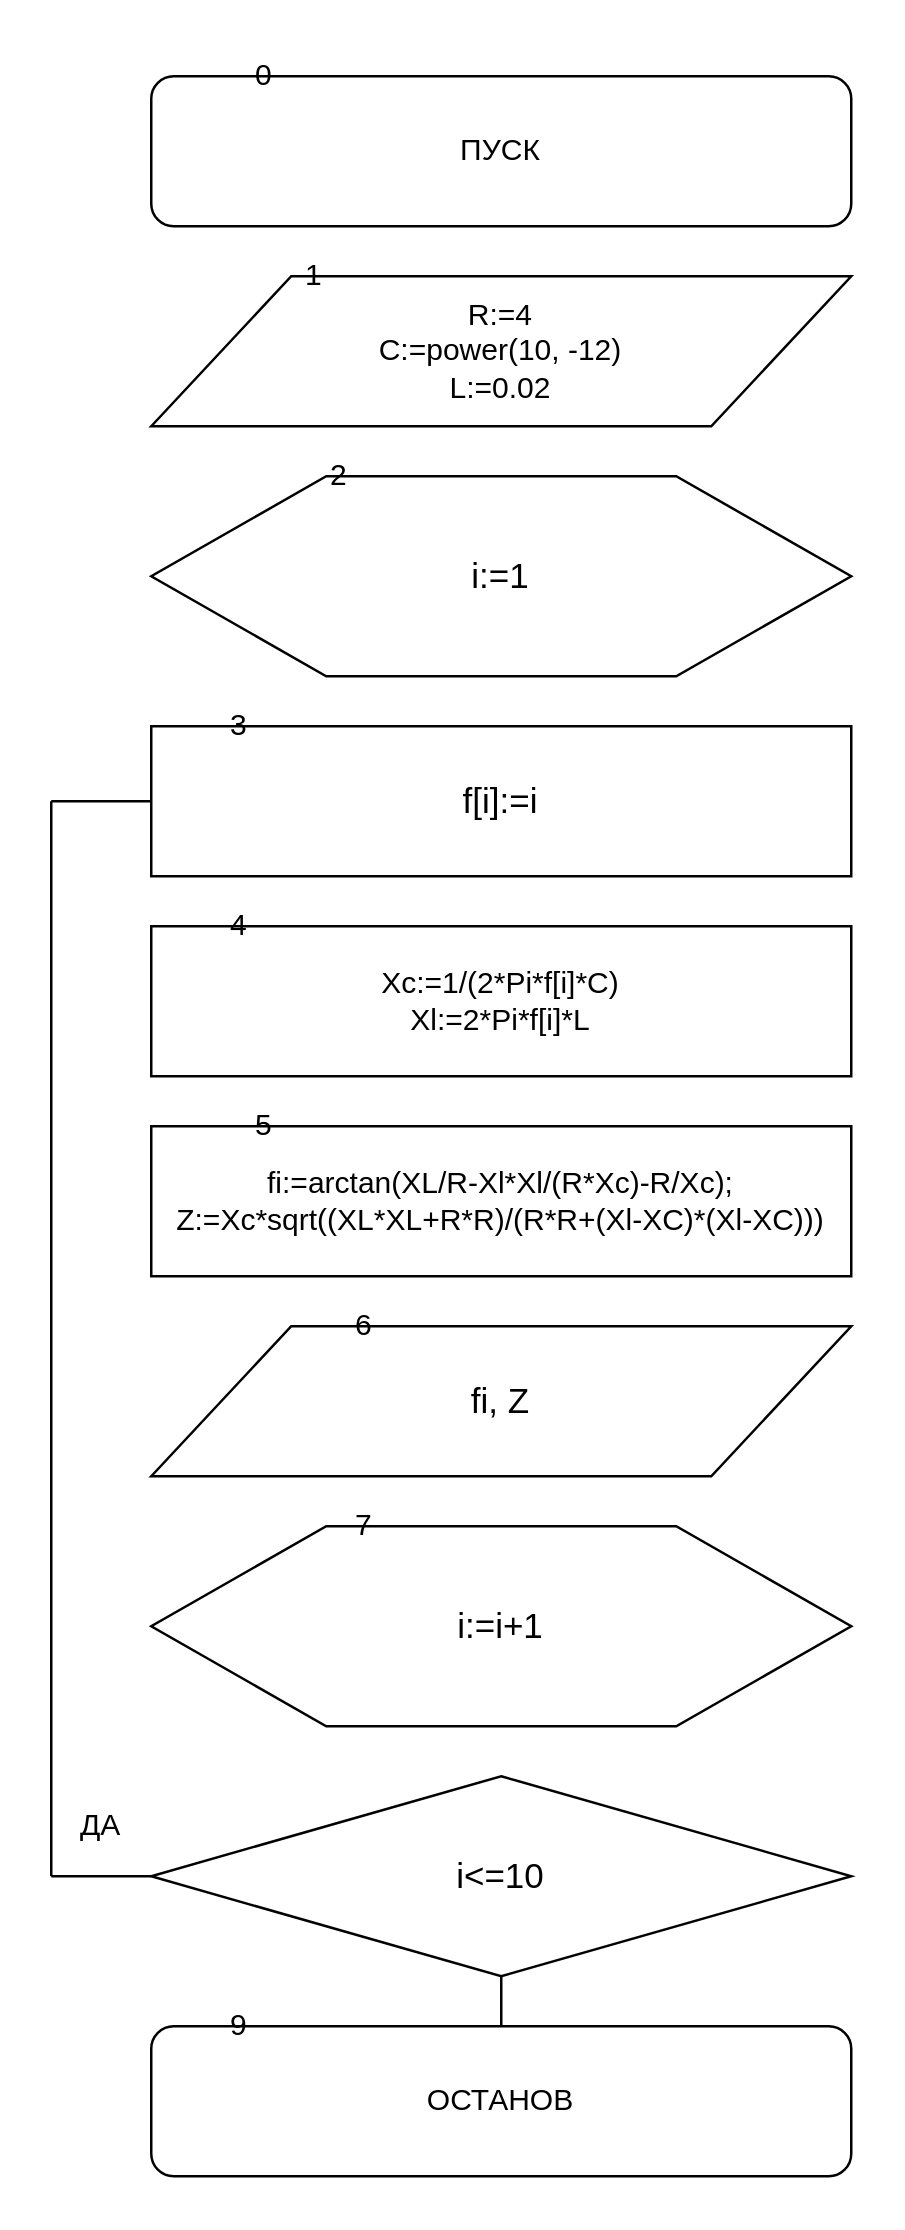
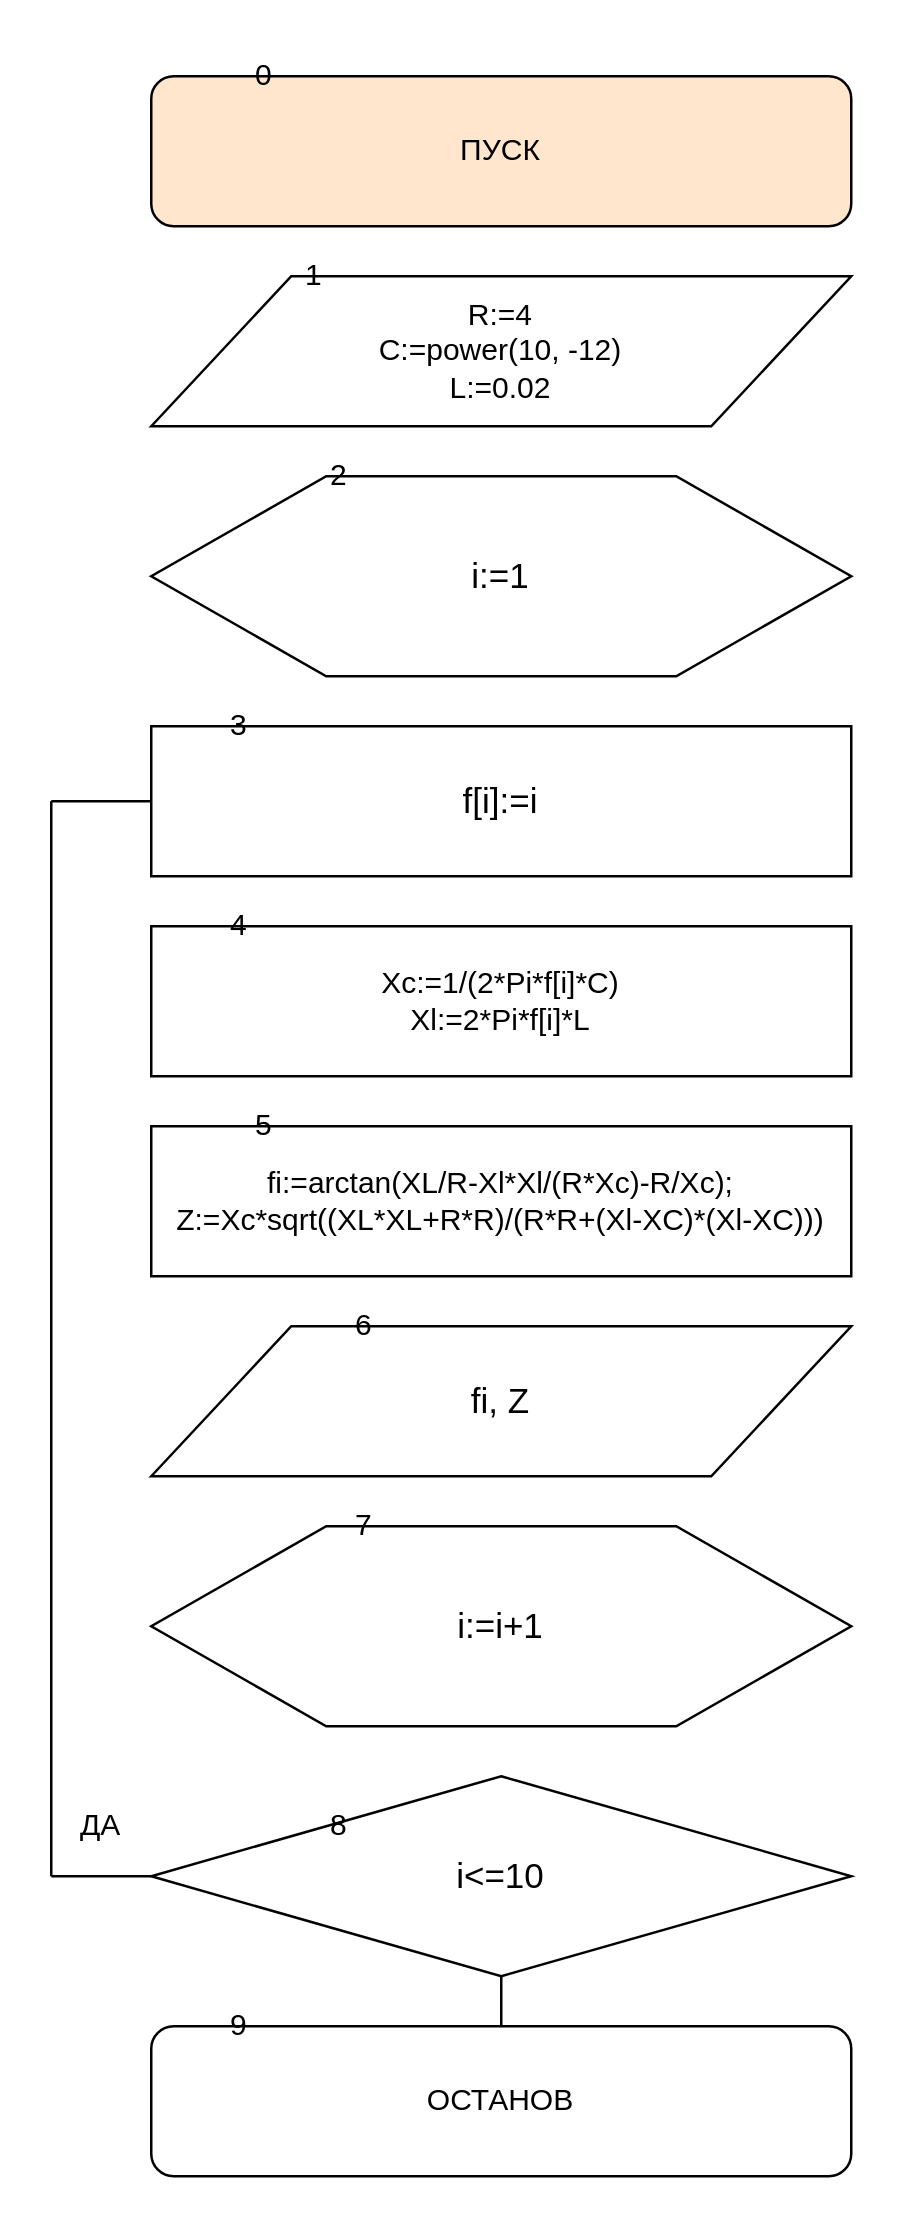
node "ПУСК": fillcolor #ffffff -> #ffe6cc
node "8": added
